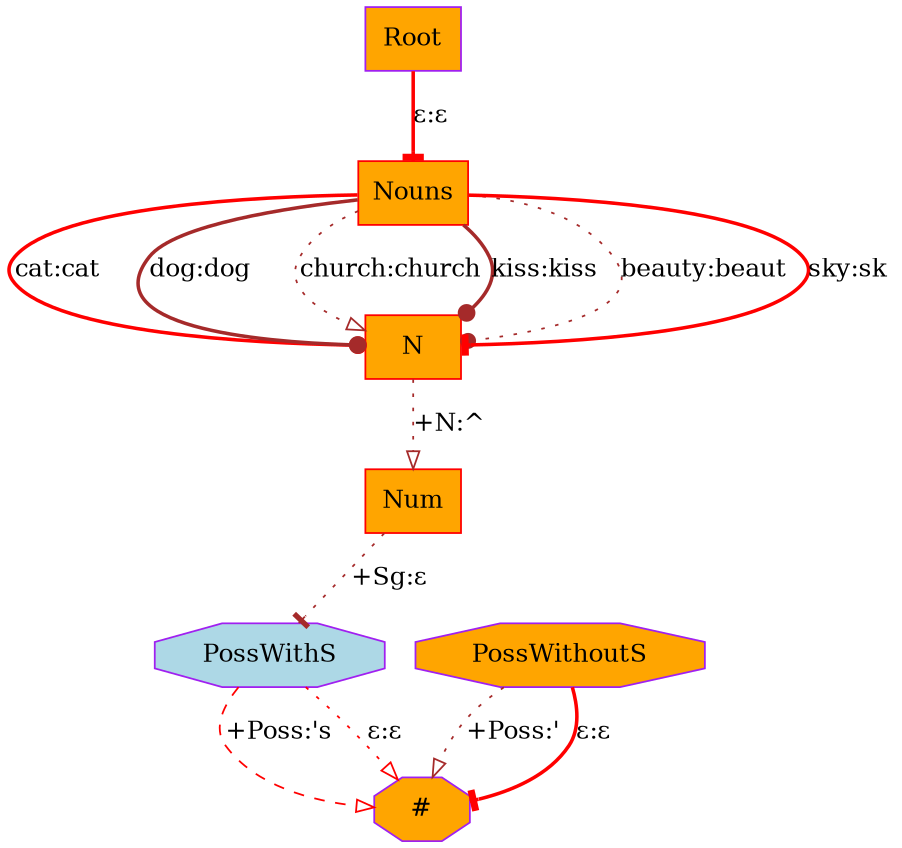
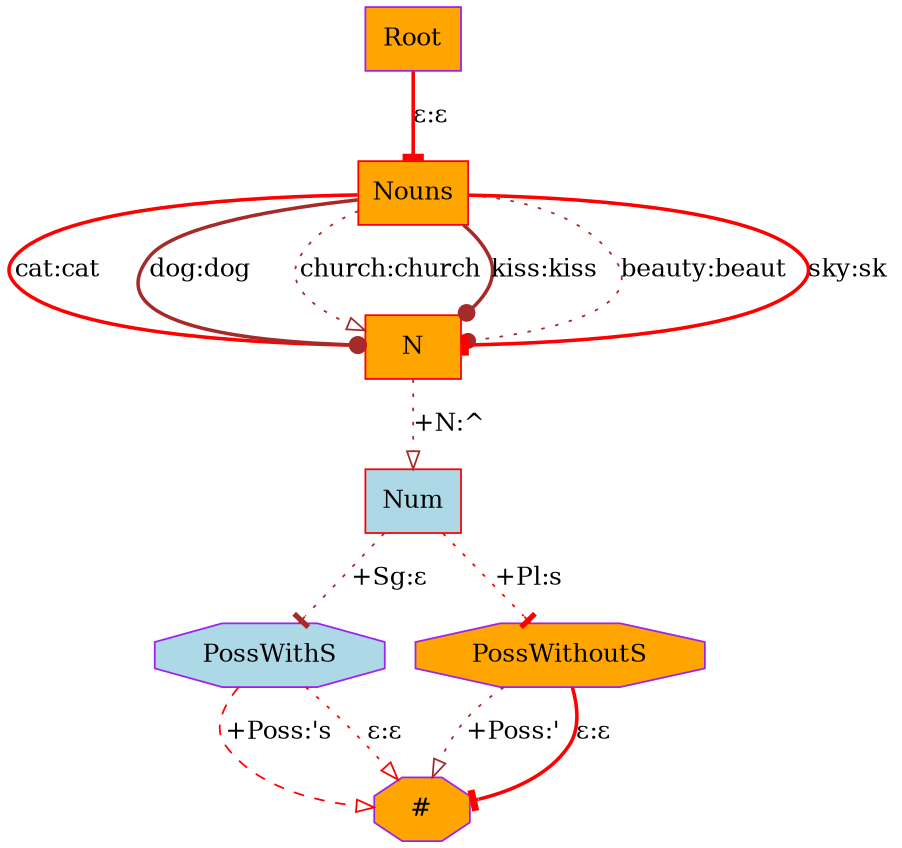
node "Num": fillcolor orange -> lightblue
edge "Num" -> "PossWithoutS": added, label "+Pl:s"
